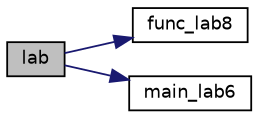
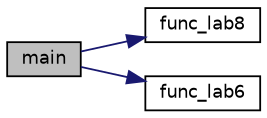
node "lab": label "lab" -> "main"
node "main_lab6": label "main_lab6" -> "func_lab6"
